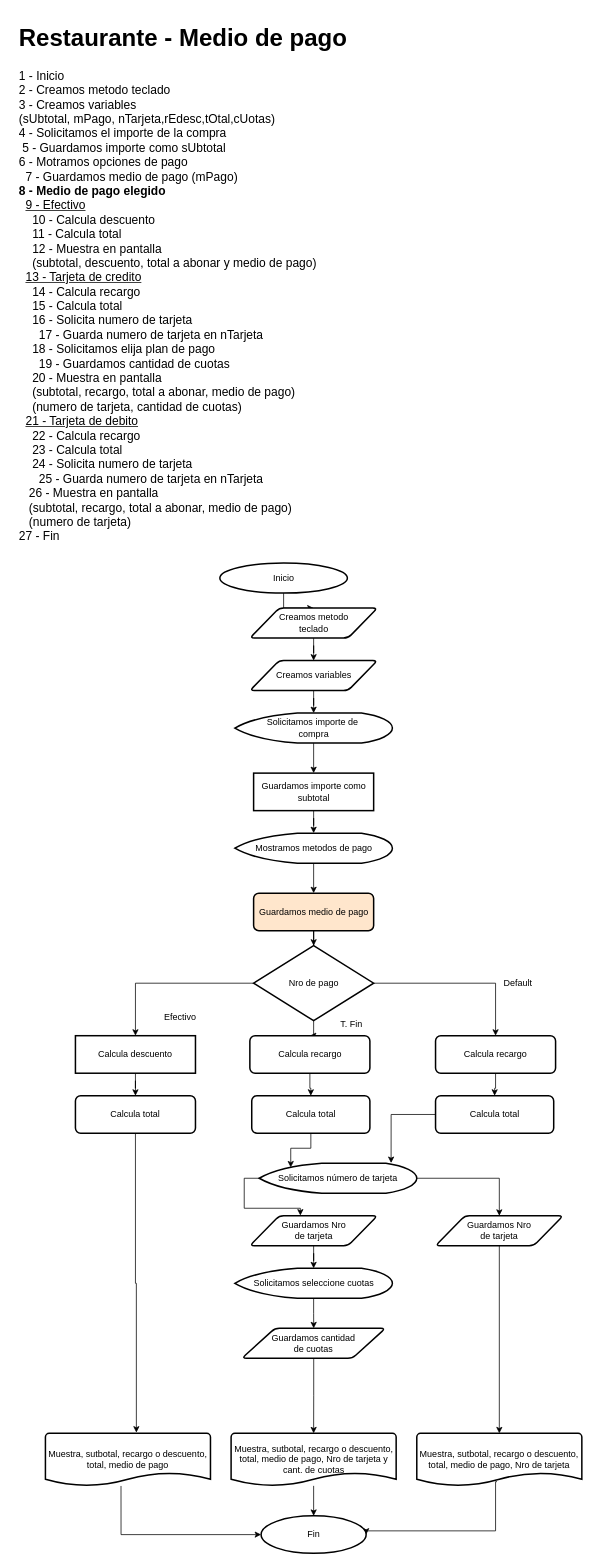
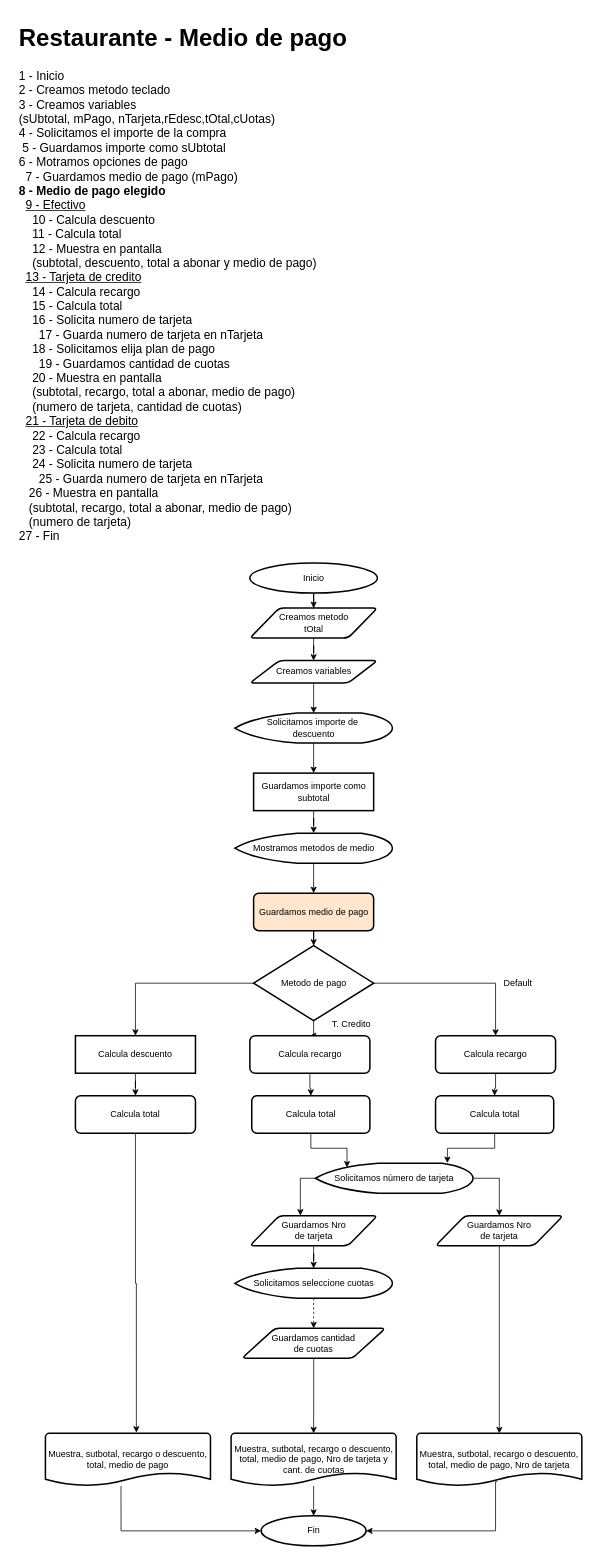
node "Inicio": moved (284, 578) -> (314, 578)
node "Creamos metodo teclado": label "Creamos metodo teclado" -> "Creamos metodo tOtal"
node "Creamos variables": size 128x30 -> 128x23
node "Solicitamos importe de compra": label "Solicitamos importe de compra" -> "Solicitamos importe de descuento"
node "Mostramos metodos de pago": label "Mostramos metodos de pago" -> "Mostramos metodos de medio"
node "Nro de pago": label "Nro de pago" -> "Metodo de pago"
node "Efectivo": removed
node "T. Fin": label "T. Fin" -> "T. Credito"
node "Solicitamos número de tarjeta": moved (338, 1178) -> (394, 1178)
edge "Solicitamos seleccione cuotas" -> "Guardamos cantidad de cuotas": style solid -> dashed
node "Fin": size 105x38 -> 105x30
